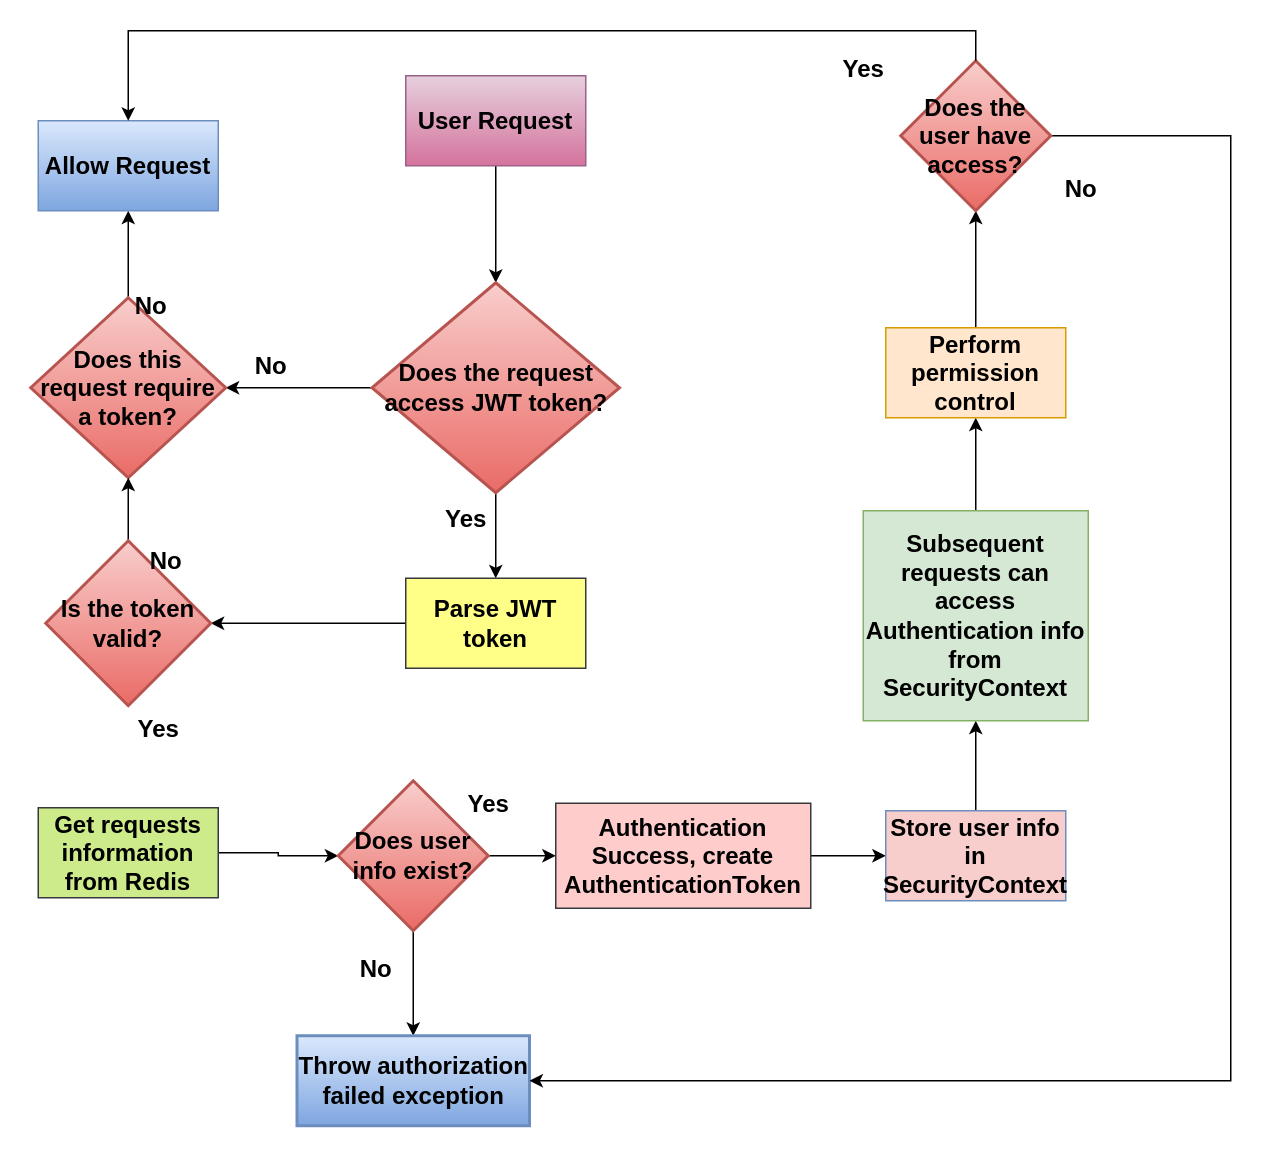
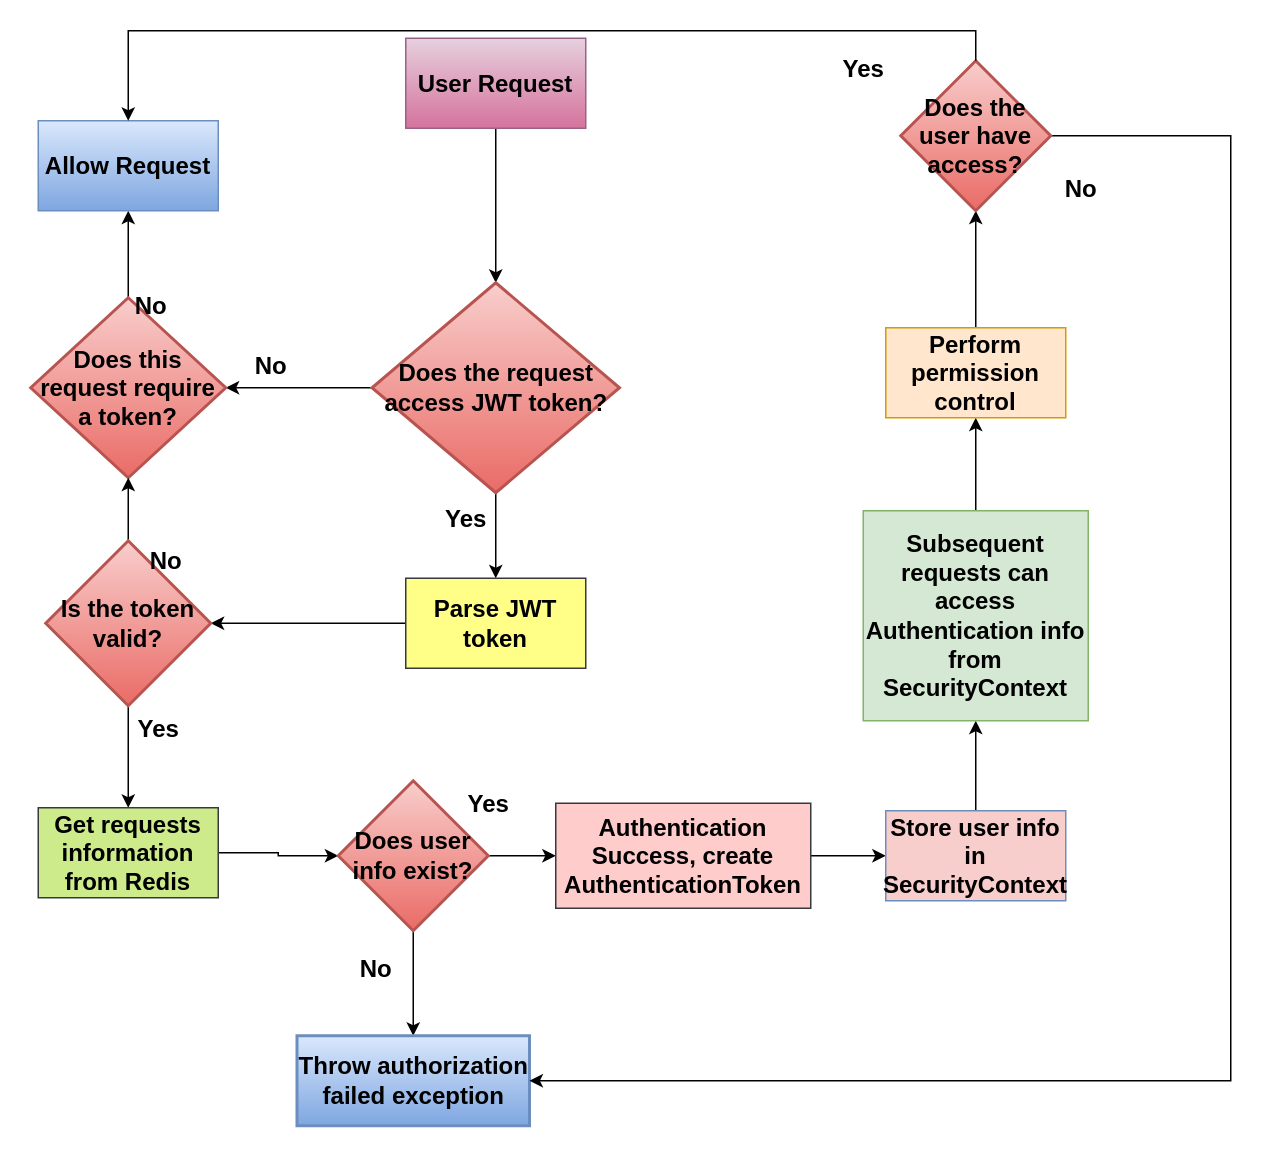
node "User Request": moved (496, 121) -> (496, 83)
edge "Is the token valid?" -> "Get requests information from Redis": added
